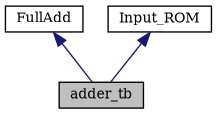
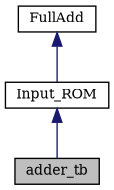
edge "adder_tb" -> "FullAdd": now "Input_ROM" -> "FullAdd"
